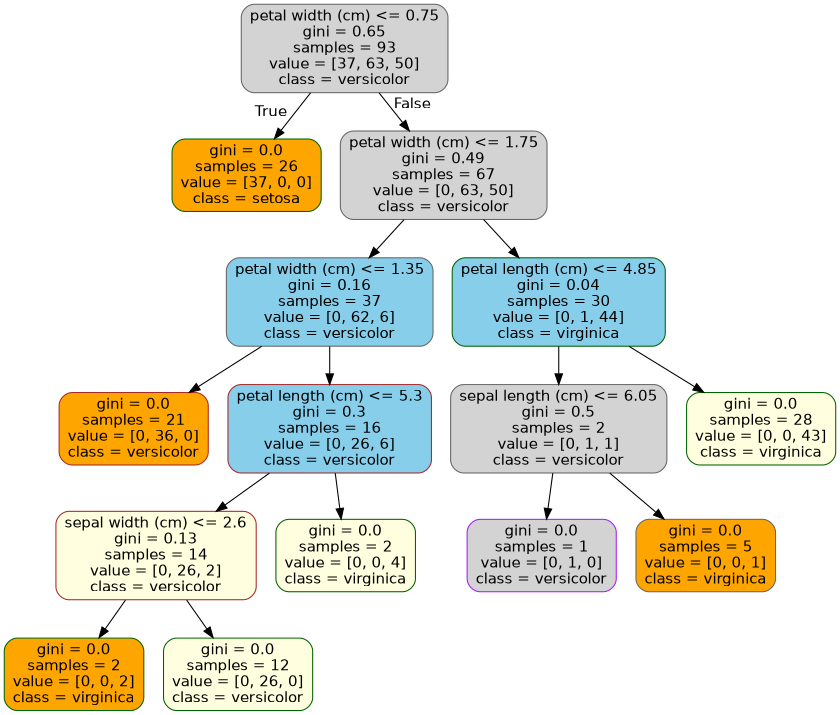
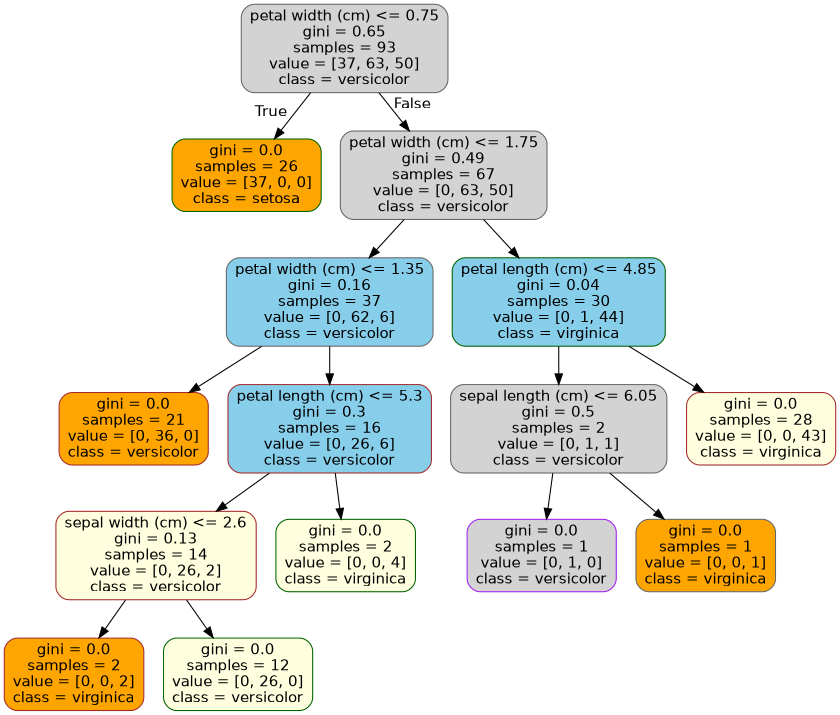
node "gini = 0.0 samples = 28 value = [0, 0, 43] class = virginica": color darkgreen -> brown
node "gini = 0.0 samples = 5 value = [0, 0, 1] class = virginica": label "gini = 0.0 samples = 5 value = [0, 0, 1] class = virginica" -> "gini = 0.0 samples = 1 value = [0, 0, 1] class = virginica"
node "gini = 0.0 samples = 2 value = [0, 0, 2] class = virginica": color darkgreen -> brown
